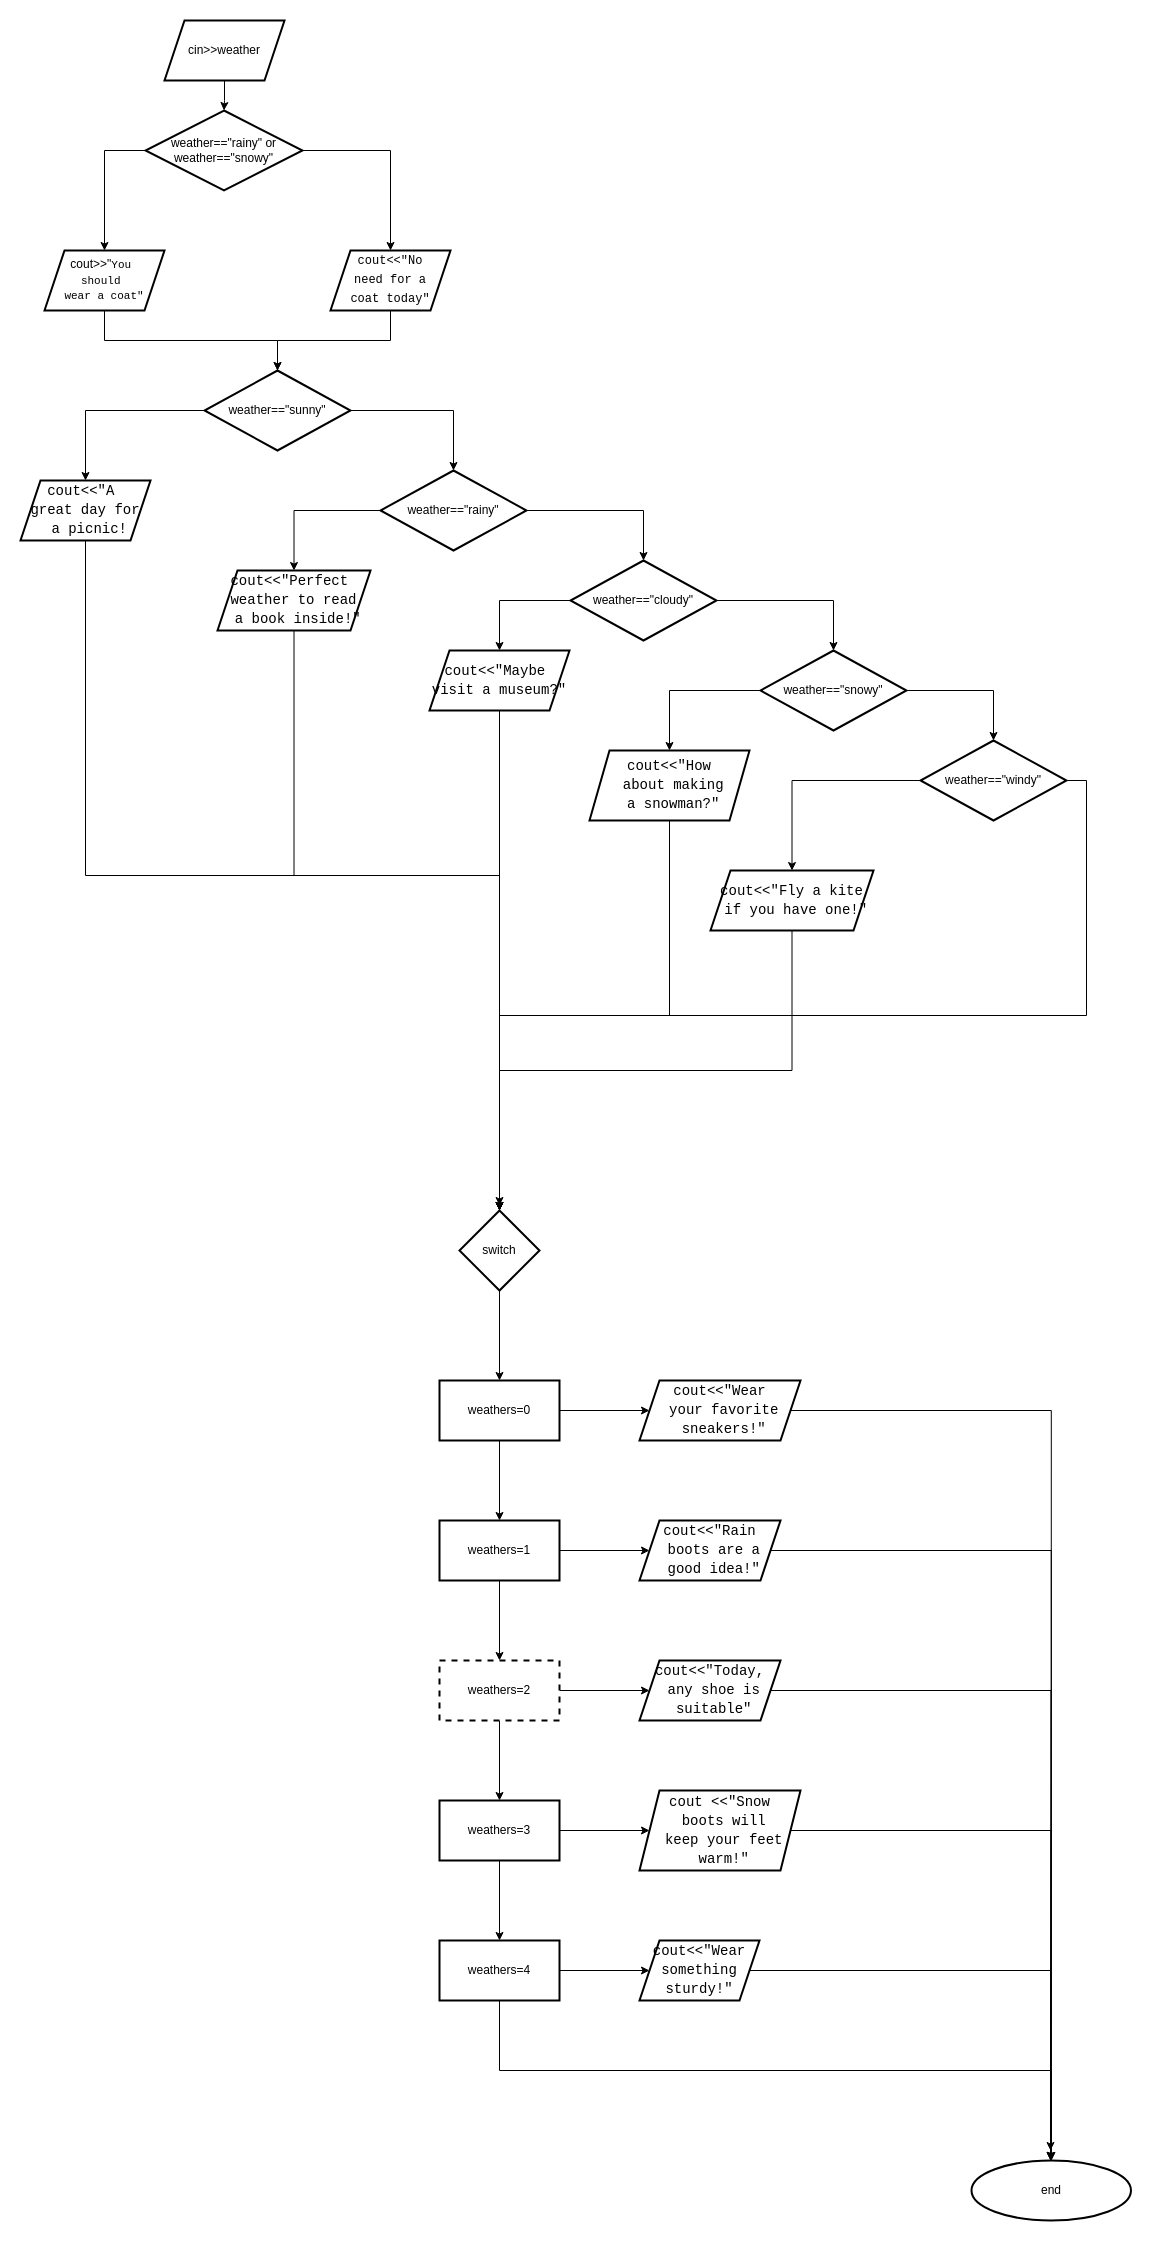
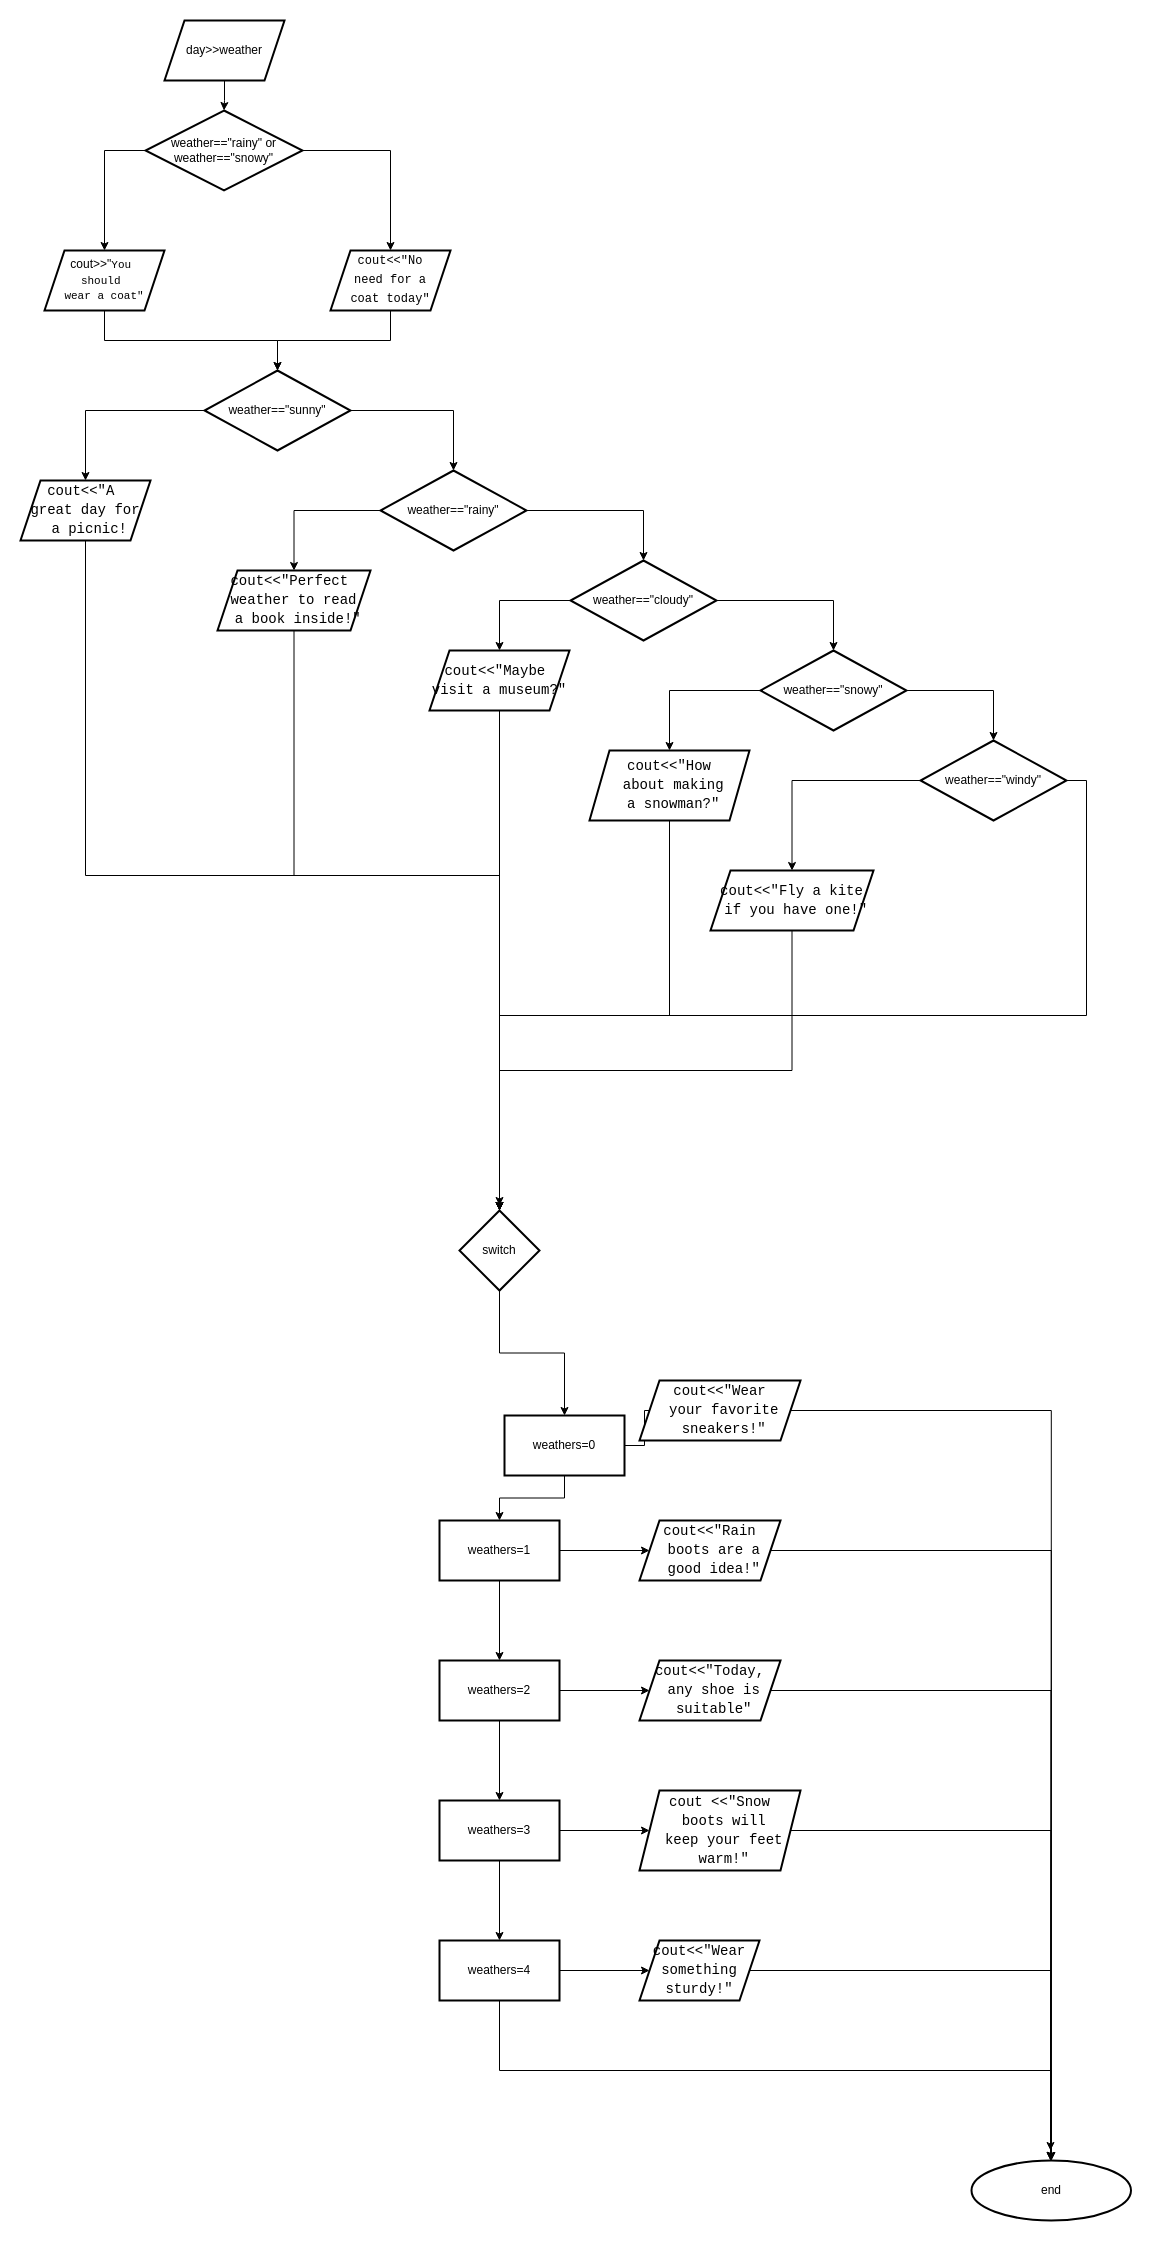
node "cin>>weather": label "cin>>weather" -> "day>>weather"
node "weathers=0": moved (500, 1411) -> (565, 1446)
node "weathers=2": style dashed -> solid
